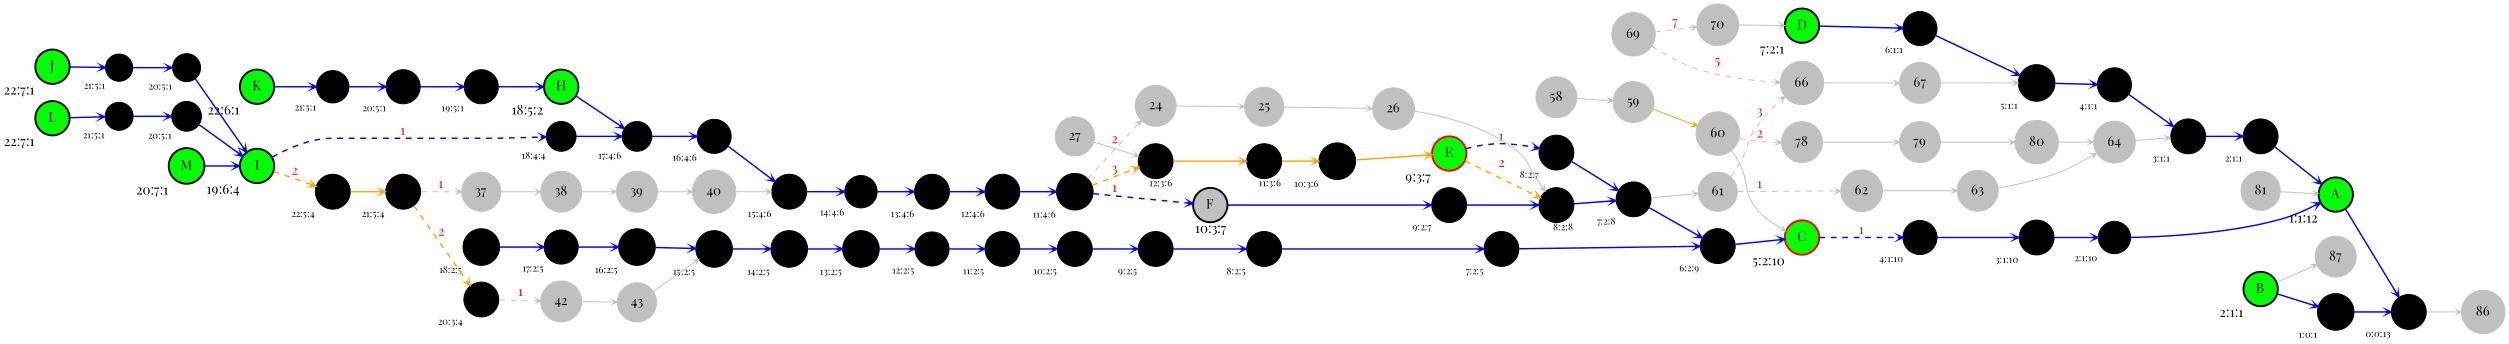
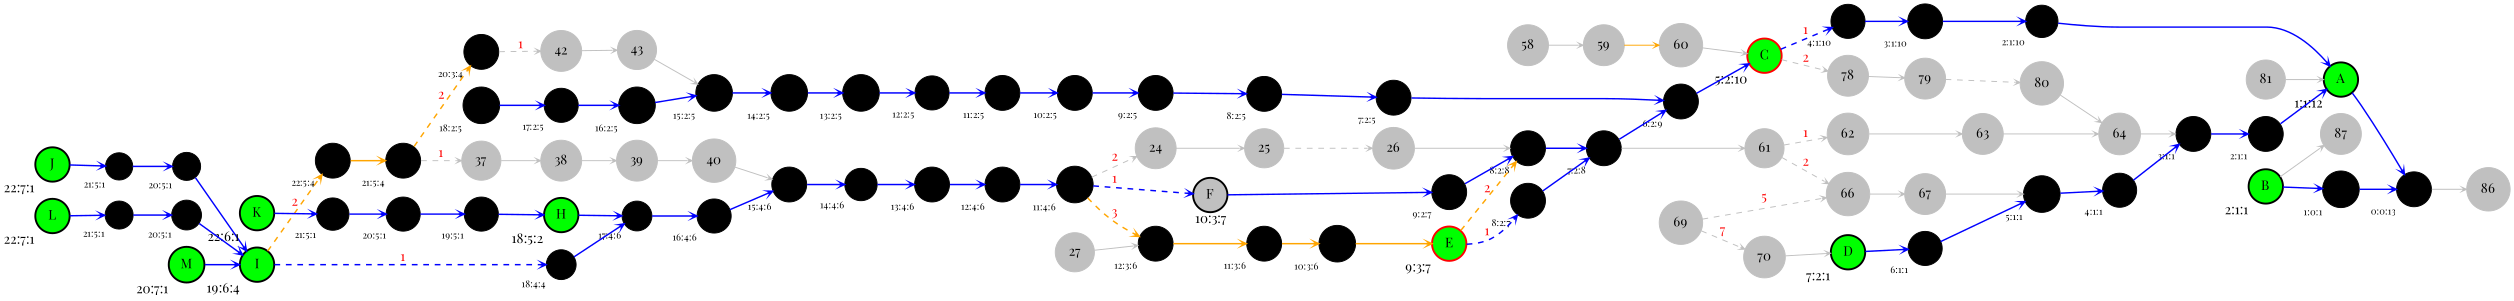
edge "25" -> "26": style solid -> dashed
edge "61" -> "66": label "3" -> "2"
edge "60" -> "78": now "C 5:2:10" -> "78"
edge "79" -> "80": style solid -> dashed
